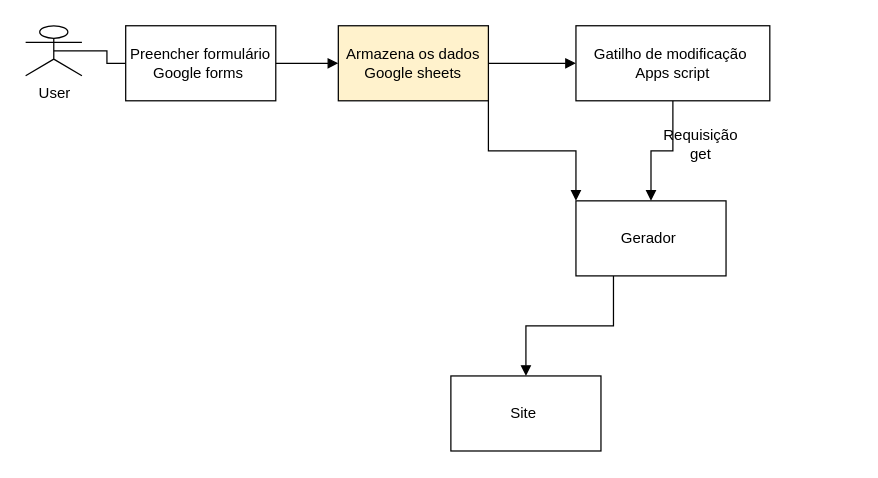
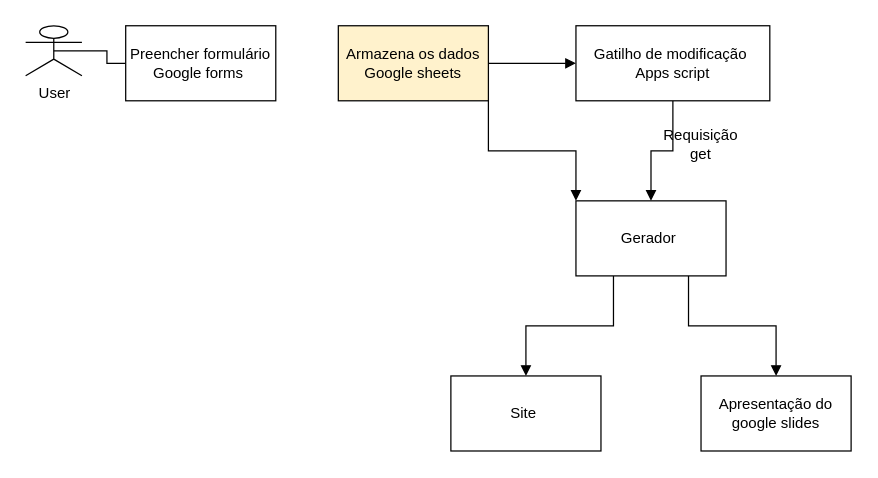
edge "Preencher formulário Google forms" -> "Armazena os dados Google sheets": removed
edge "Gerador" -> "Apresentação do google slides": added
node "Apresentação do google slides": added
